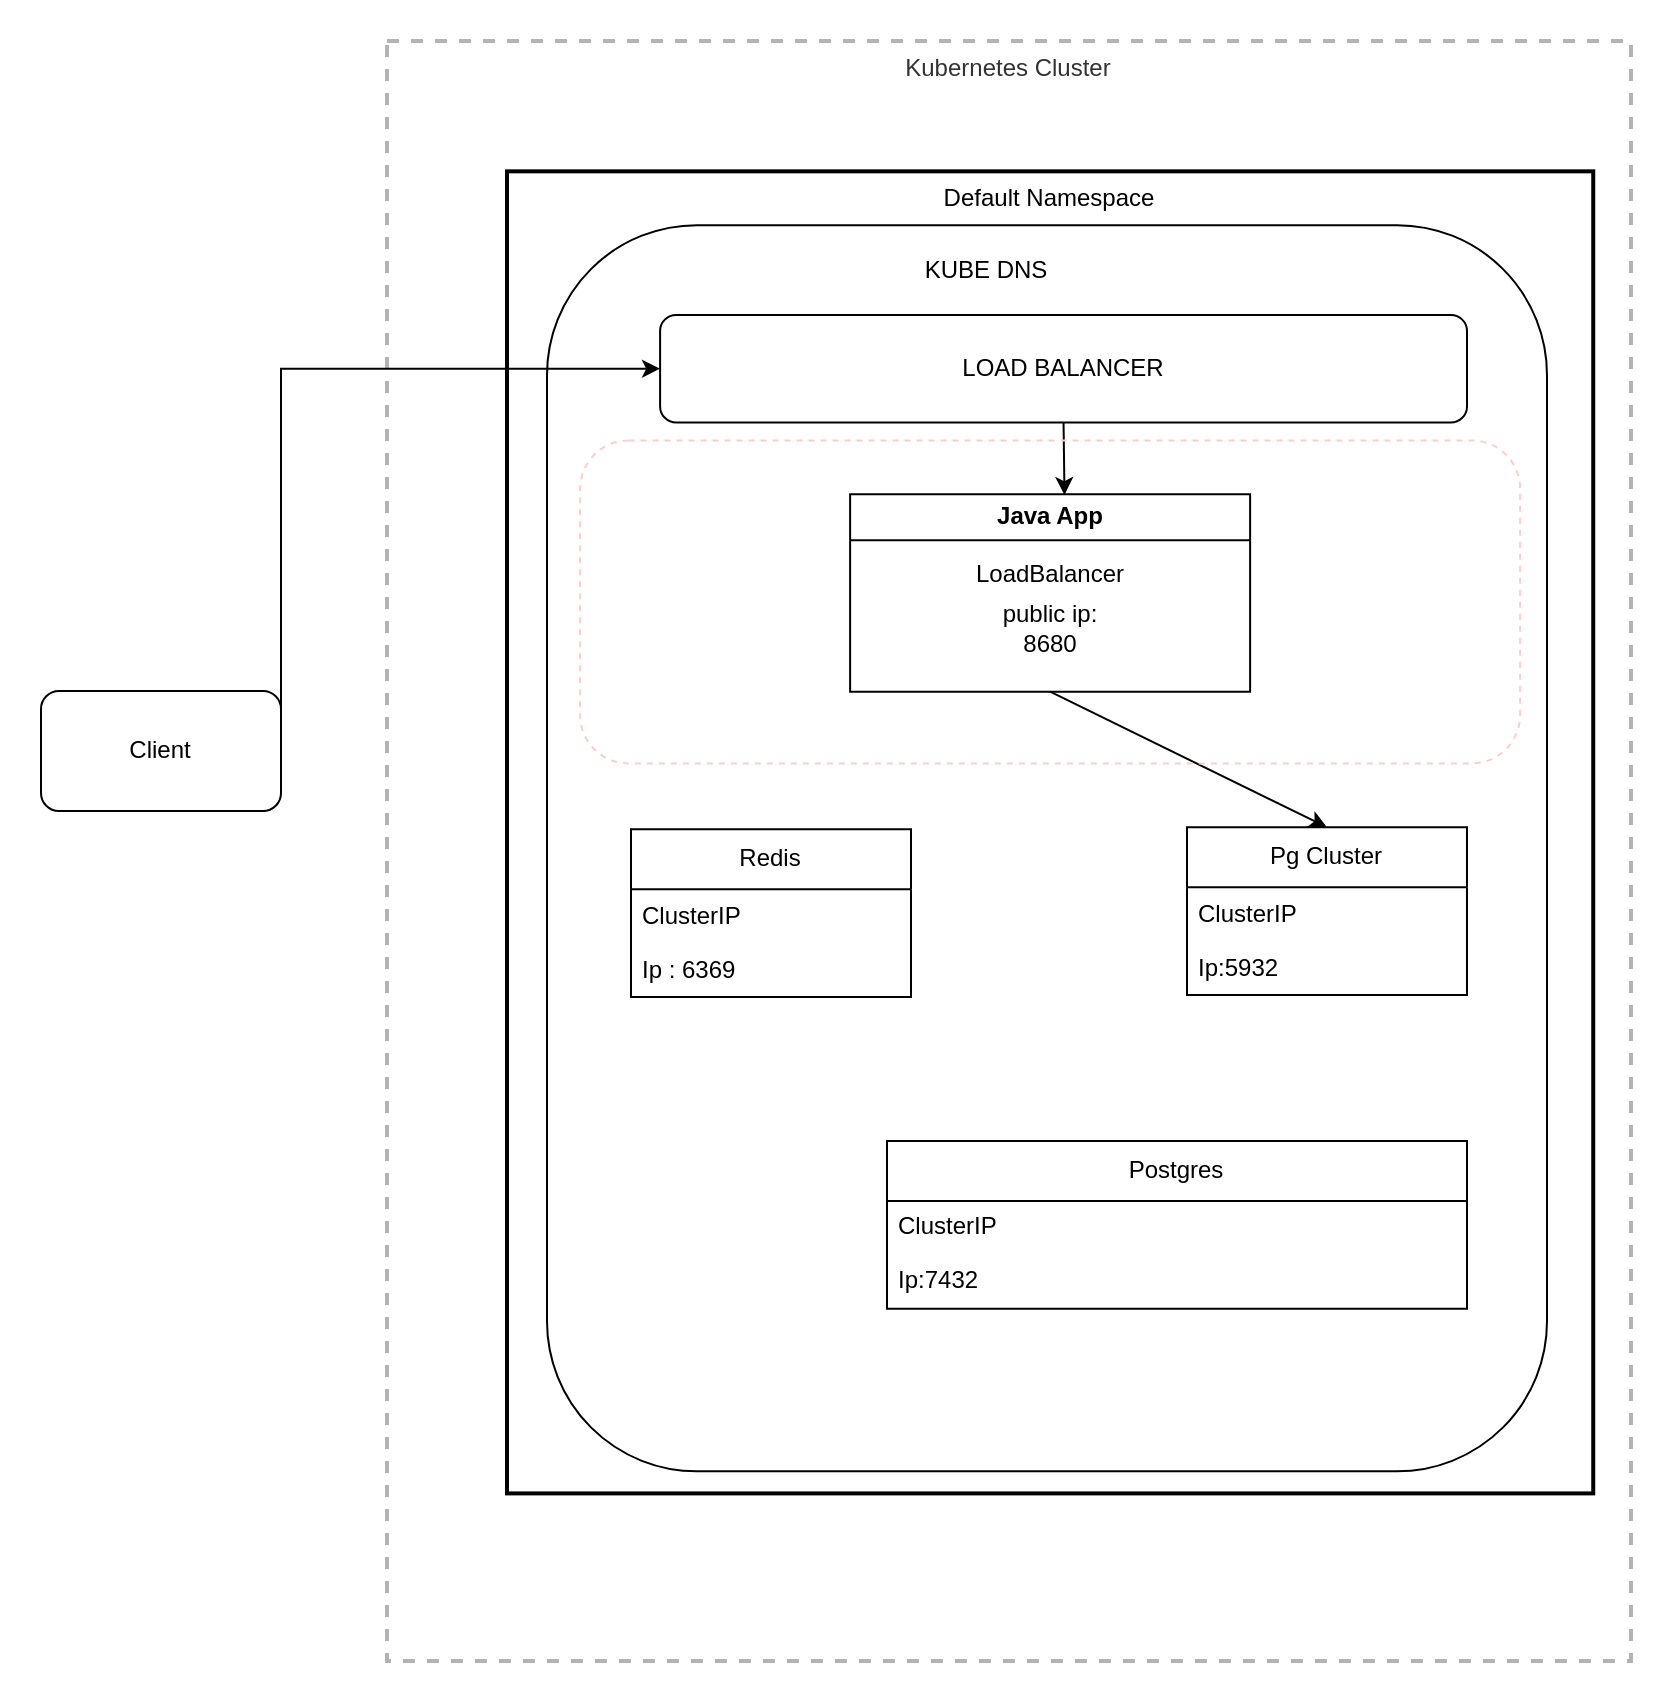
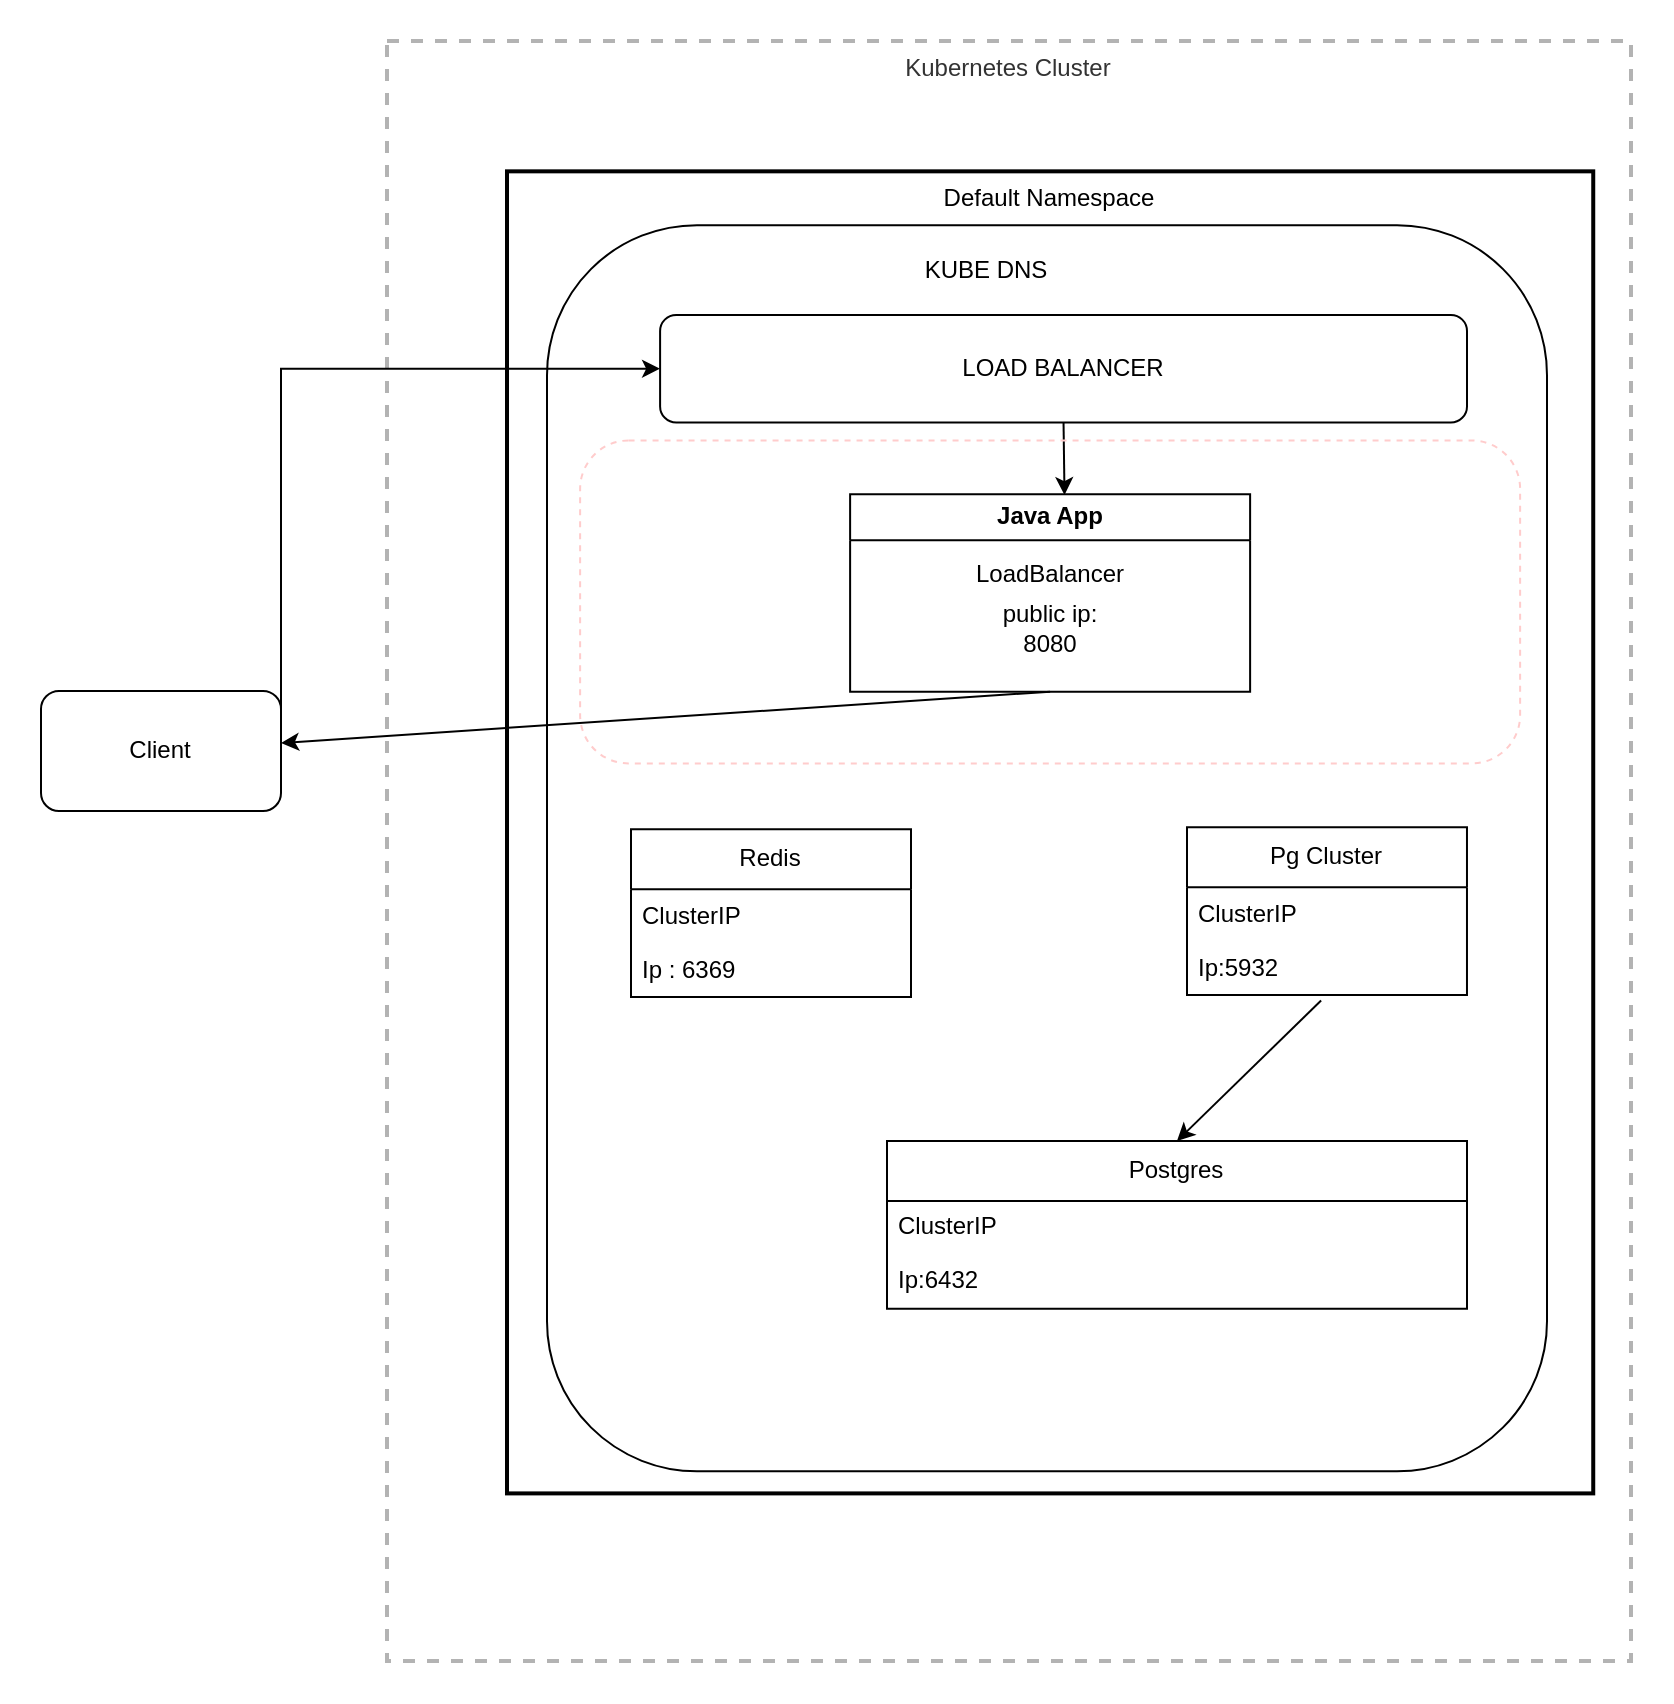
node "public ip: 8680": label "public ip: 8680" -> "public ip: 8080"
edge "Java App" -> "Pg Cluster": now "Java App" -> "Client"
edge "Ip:5932" -> "Postgres": added
node "Ip:7432": label "Ip:7432" -> "Ip:6432"
